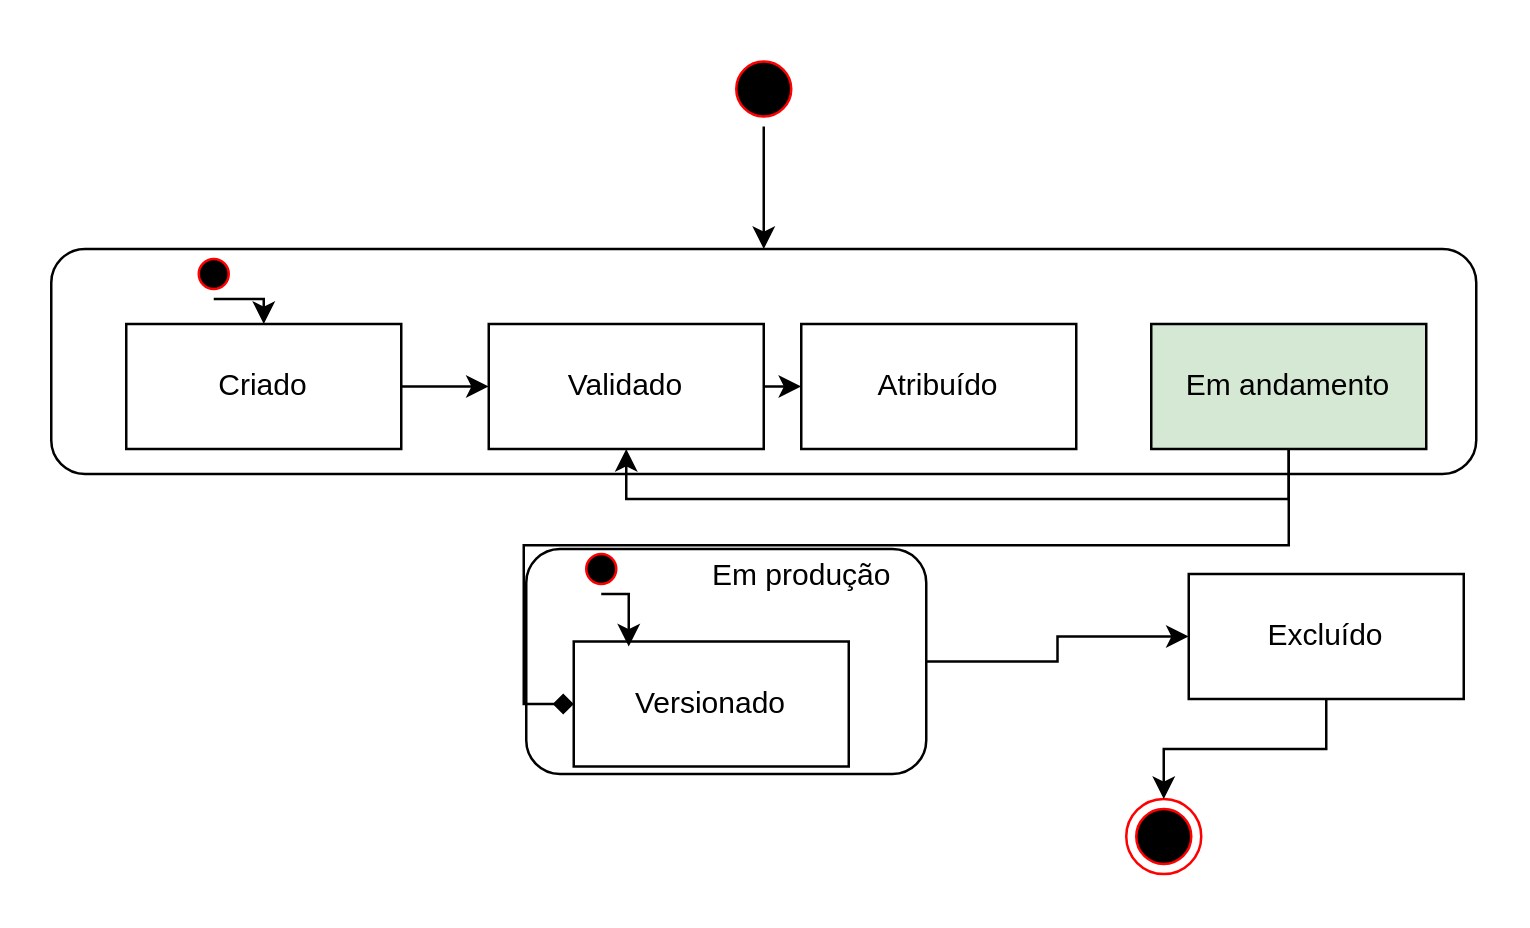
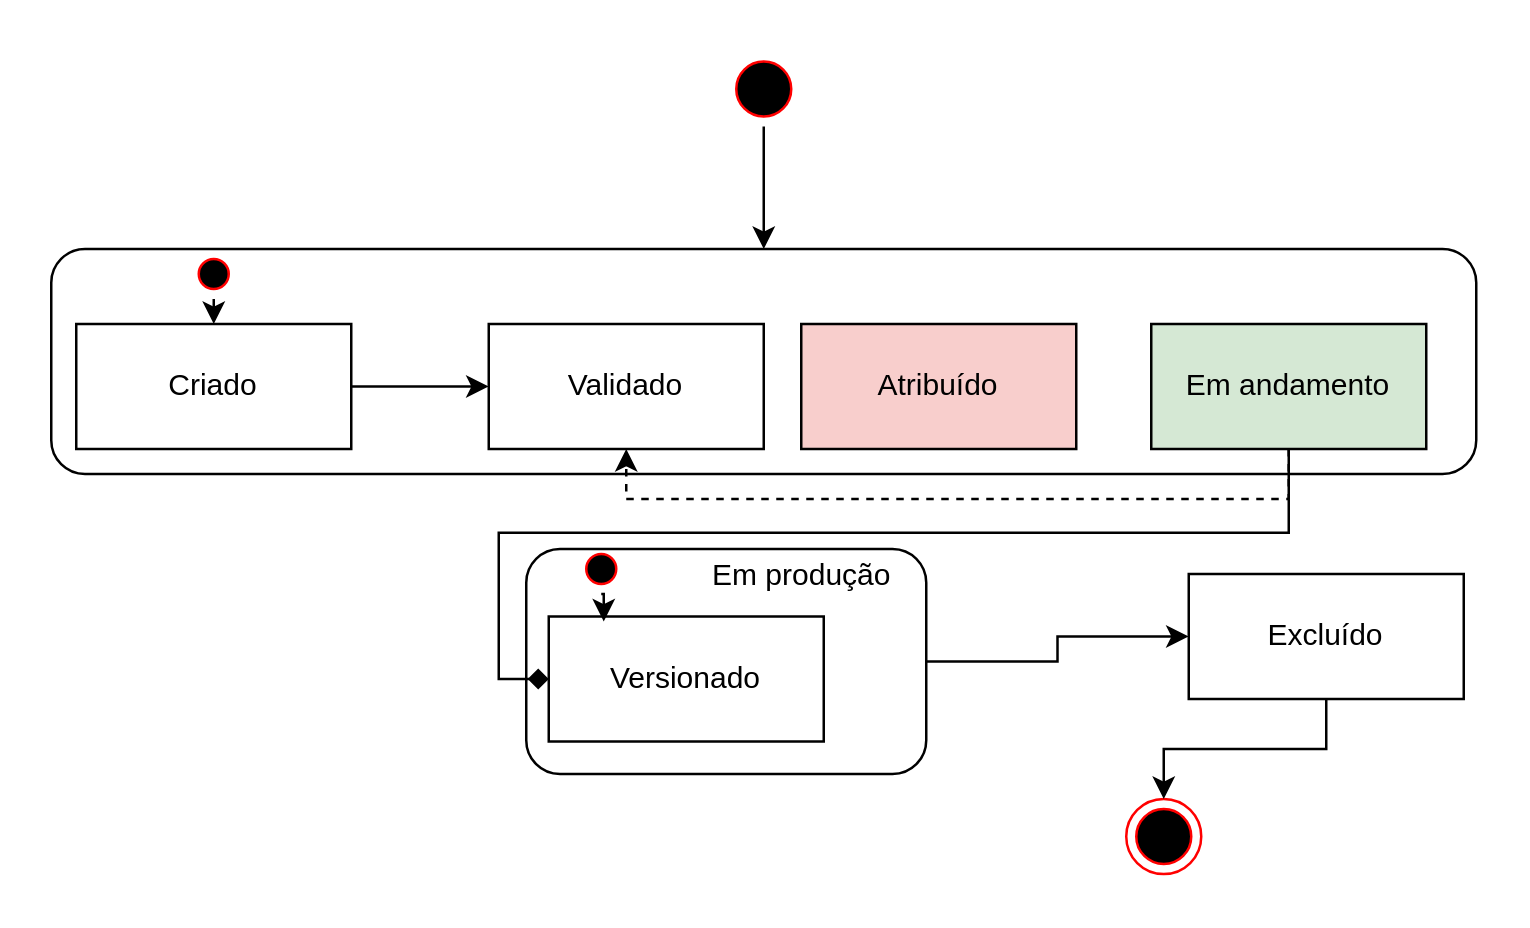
node "Criado": moved (264, 386) -> (214, 386)
edge "Validado" -> "Atribuído": removed
node "Atribuído": fillcolor #ffffff -> #f8cecc
edge "Em andamento" -> "Validado": style solid -> dashed
node "Versionado": moved (711, 704) -> (686, 679)
